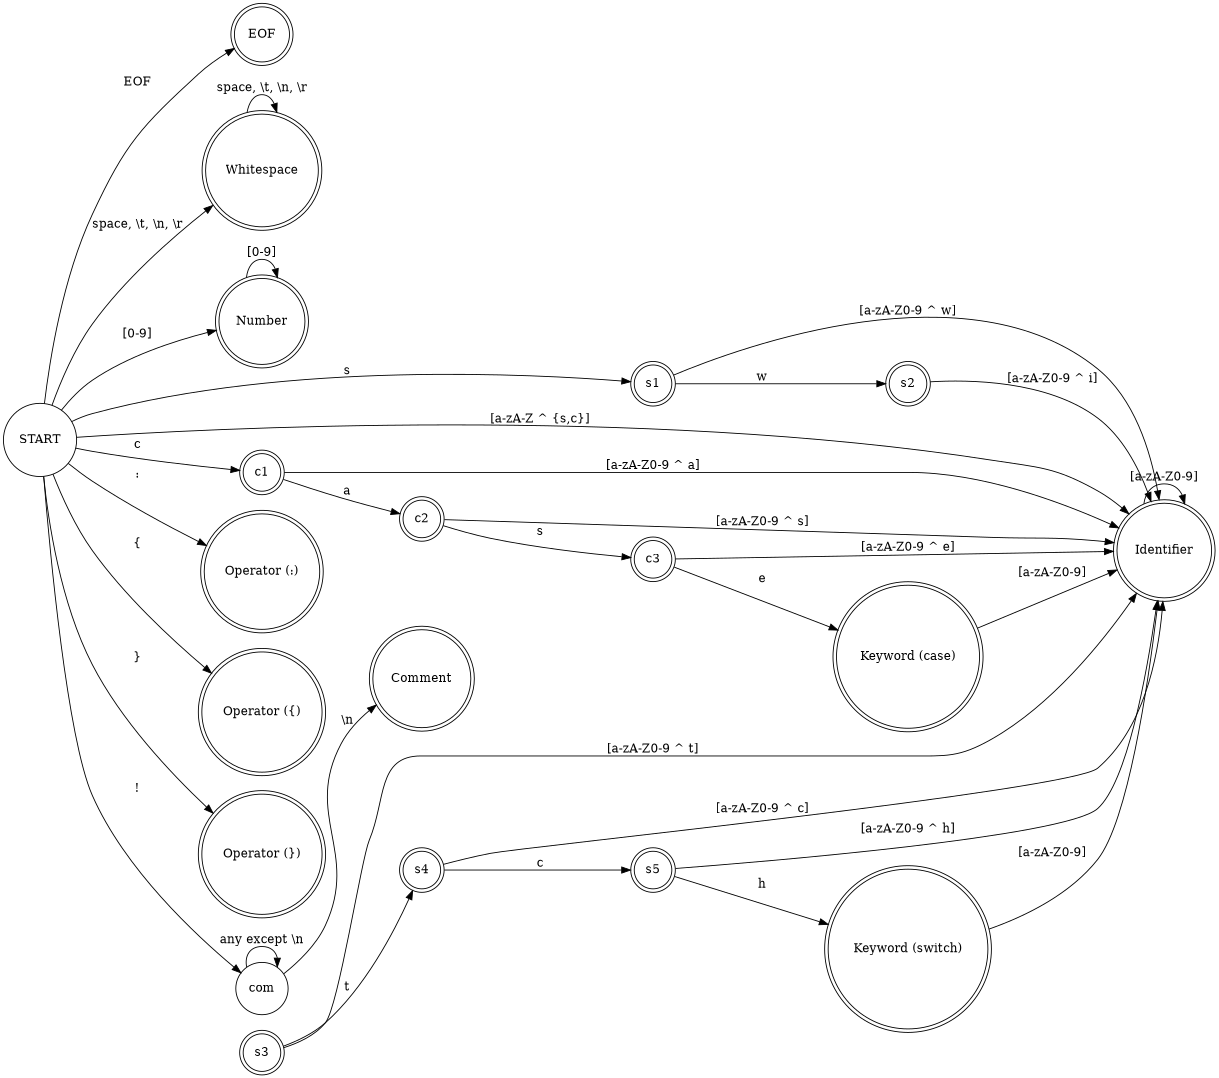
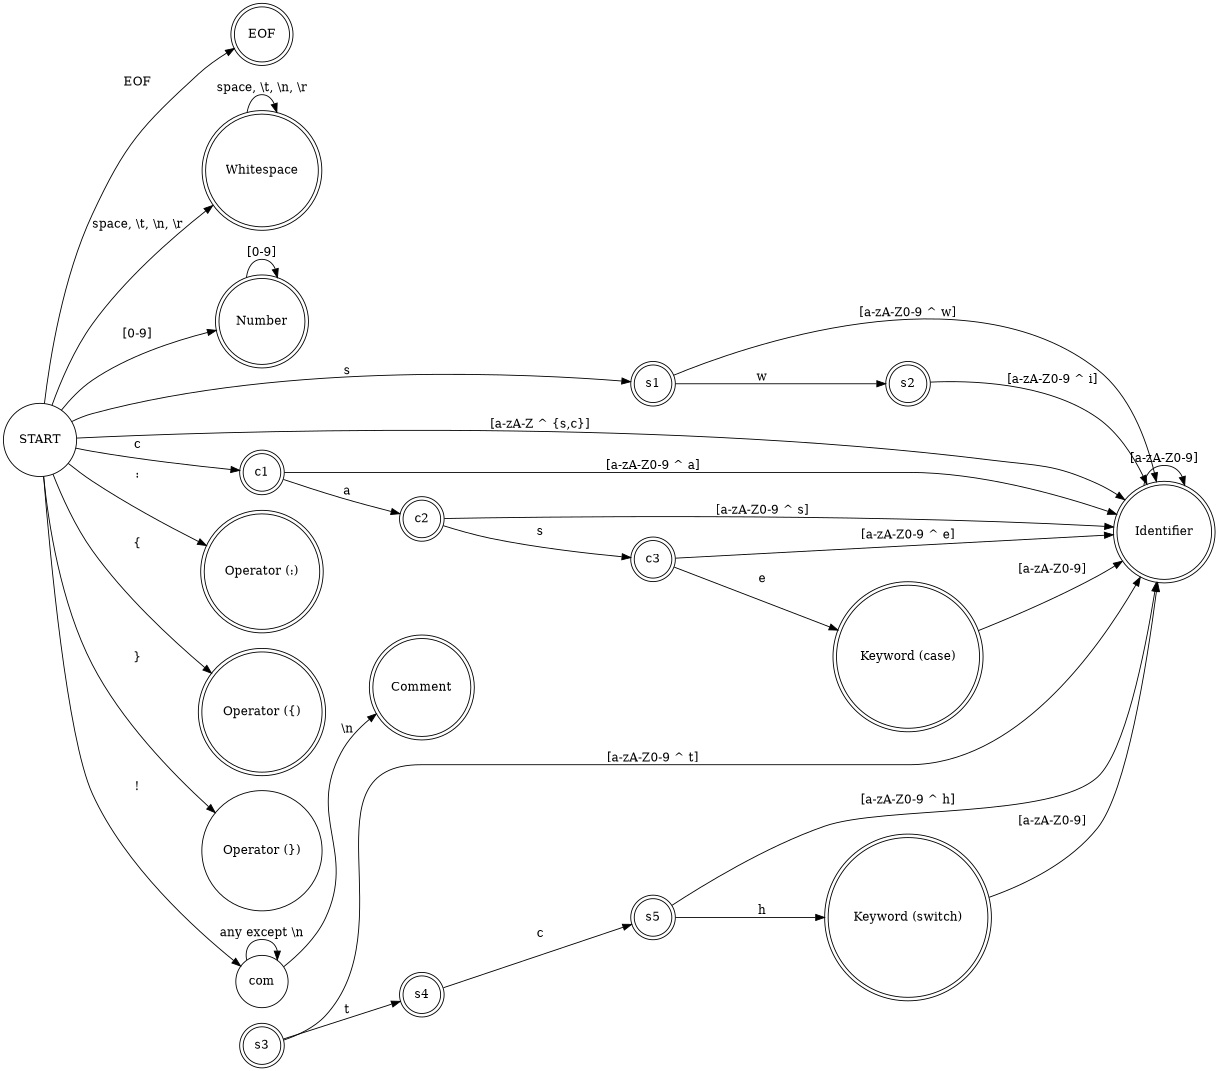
edge "s4" -> "Identifier": removed, label "[a-zA-Z0-9 ^ c]"
node "Operator (})": shape doublecircle -> circle
